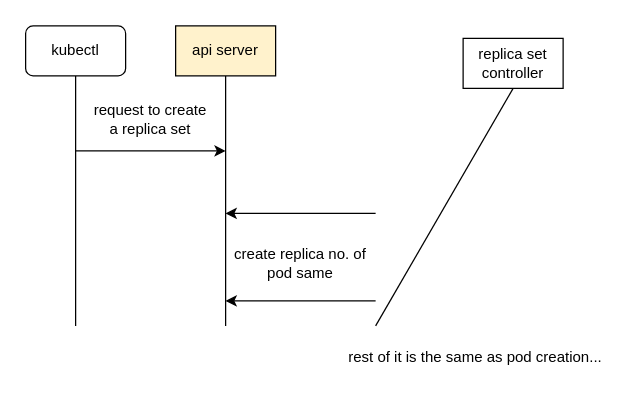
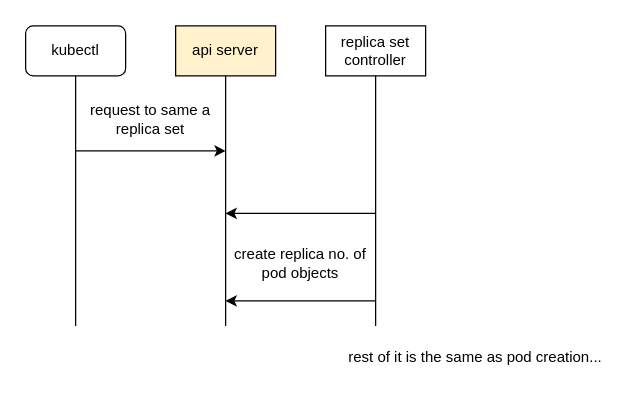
node "replica set controller": moved (513, 63) -> (376, 51)
node "request to create a replica set": label "request to create a replica set" -> "request to same a replica set"
node "create replica no. of pod same": label "create replica no. of pod same" -> "create replica no. of pod objects"
